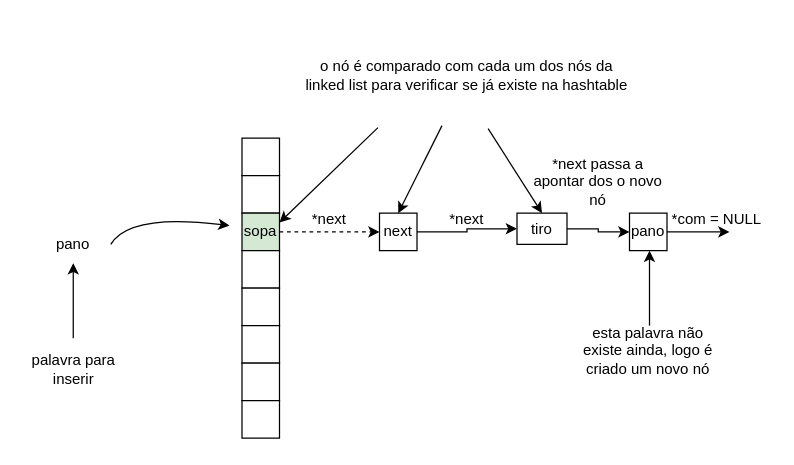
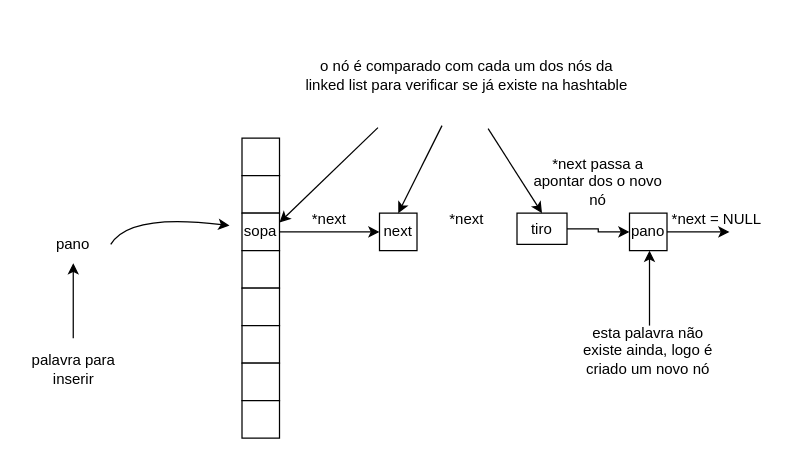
node "*com = NULL": label "*com = NULL" -> "*next = NULL"
node "sopa": fillcolor #d5e8d4 -> #ffffff
edge "sopa" -> "next": style dashed -> solid
edge "next" -> "tiro": removed
